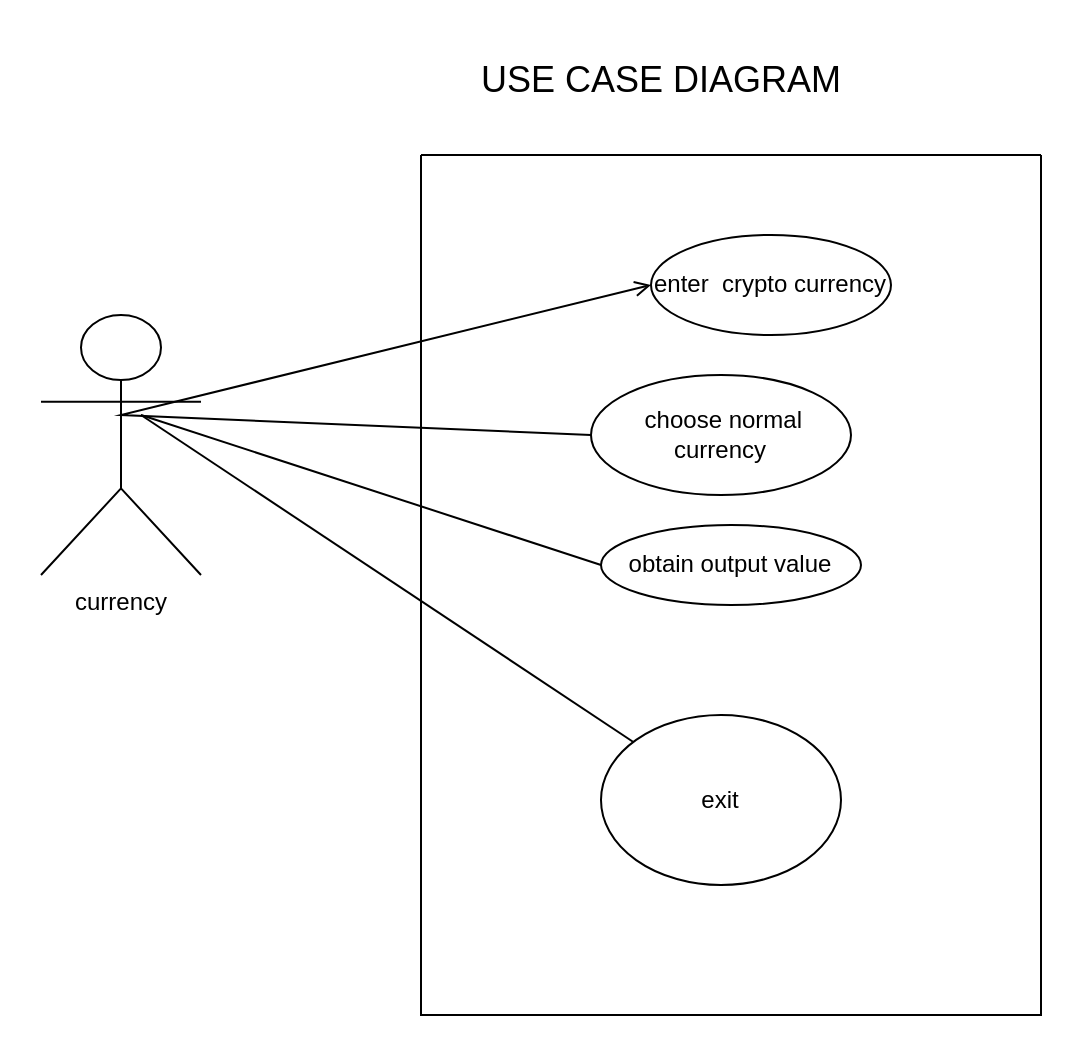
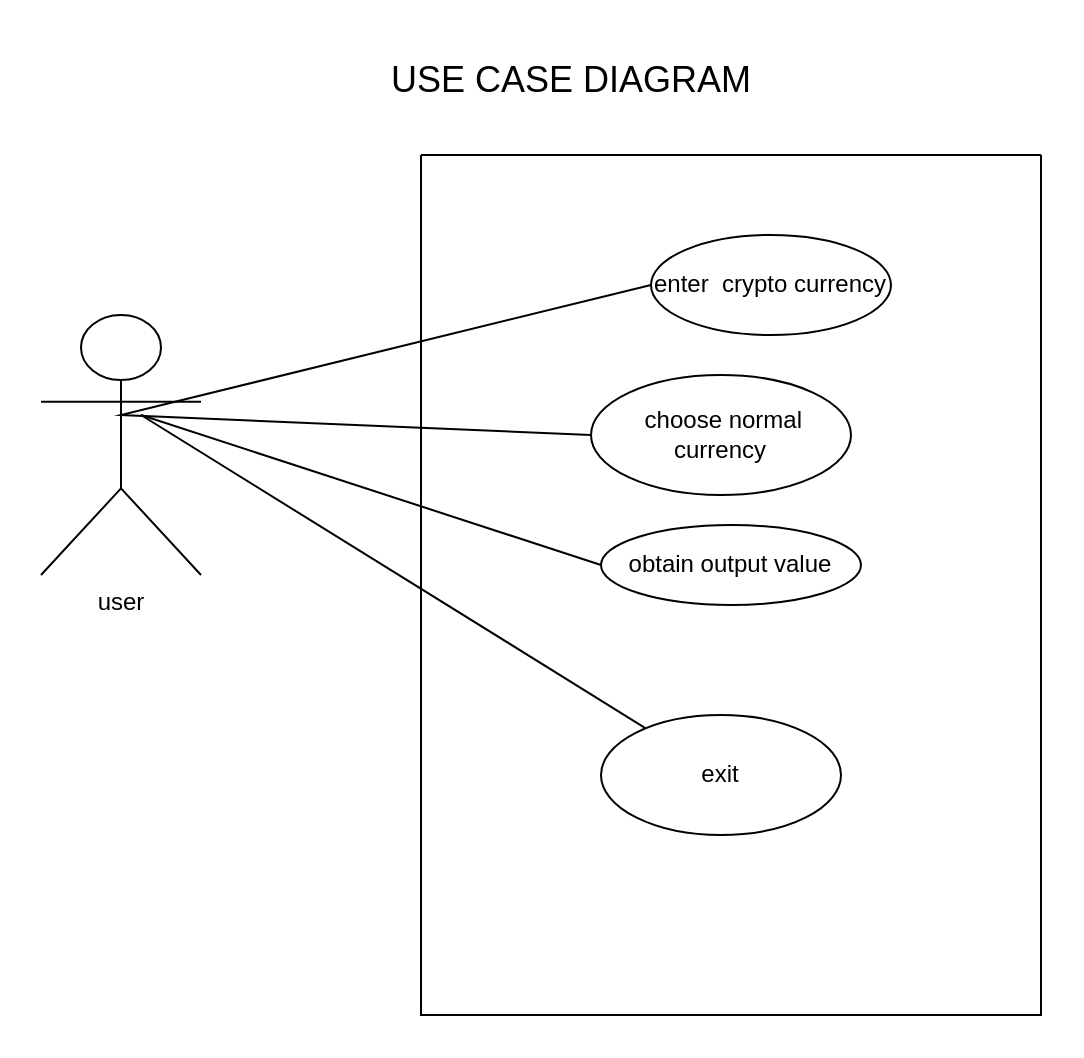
node "USE CASE DIAGRAM": moved (661, 81) -> (571, 81)
edge "choose normal currency" -> "enter crypto currency": arrowhead open -> none
node "currency": label "currency" -> "user"
node "exit": size 240x170 -> 240x120
